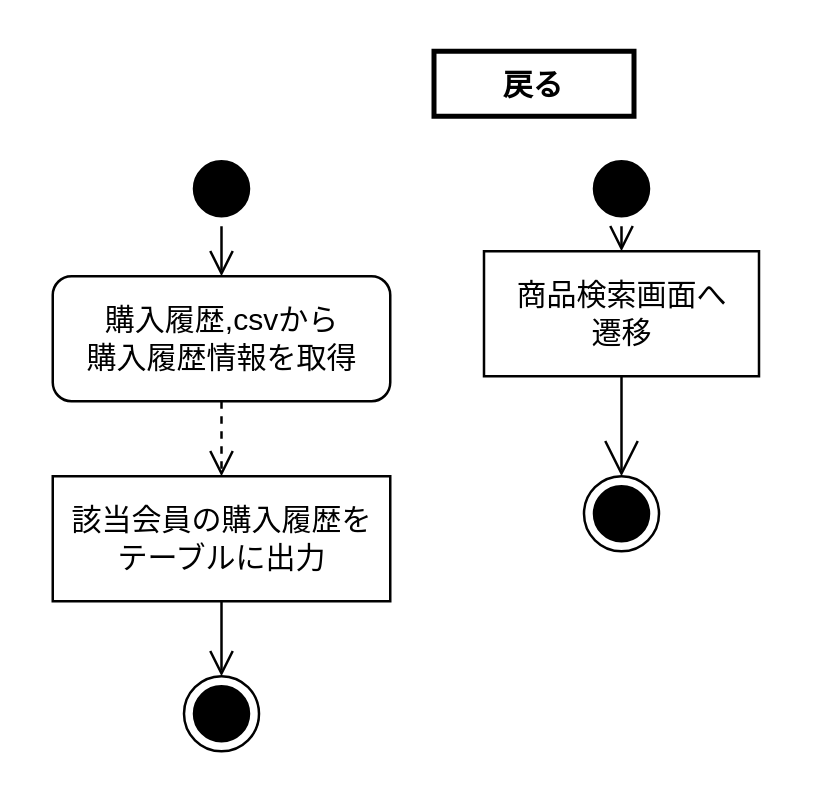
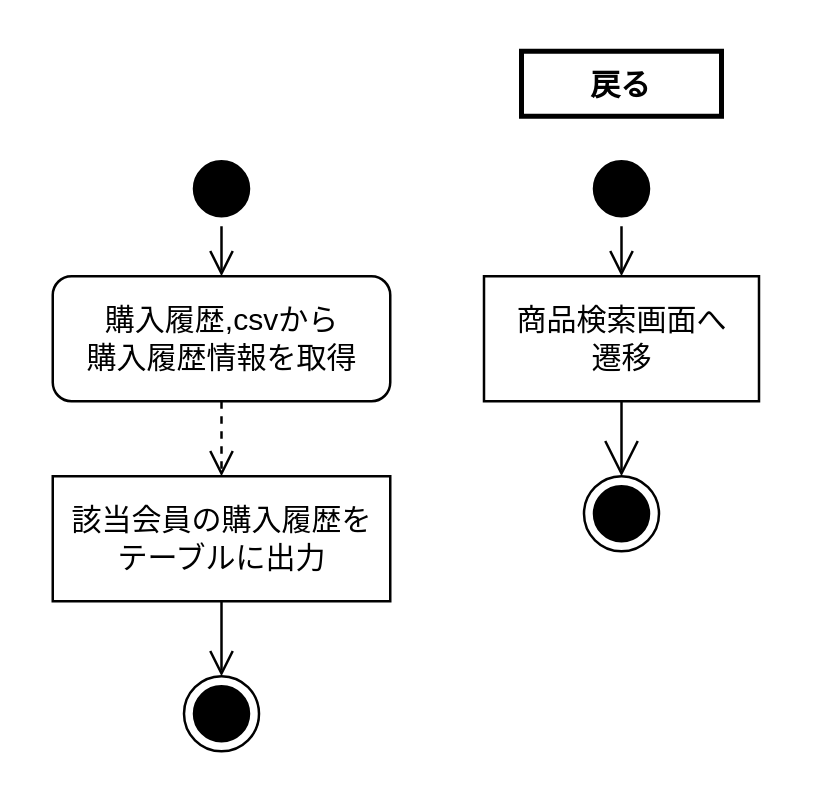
node "戻る": moved (534, 84) -> (621, 84)
node "商品検索画面へ 遷移": moved (621, 314) -> (621, 339)
